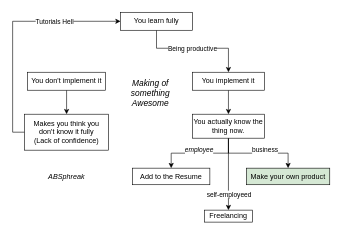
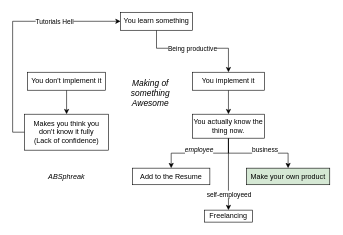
node "You learn fully": label "You learn fully" -> "You learn something"
